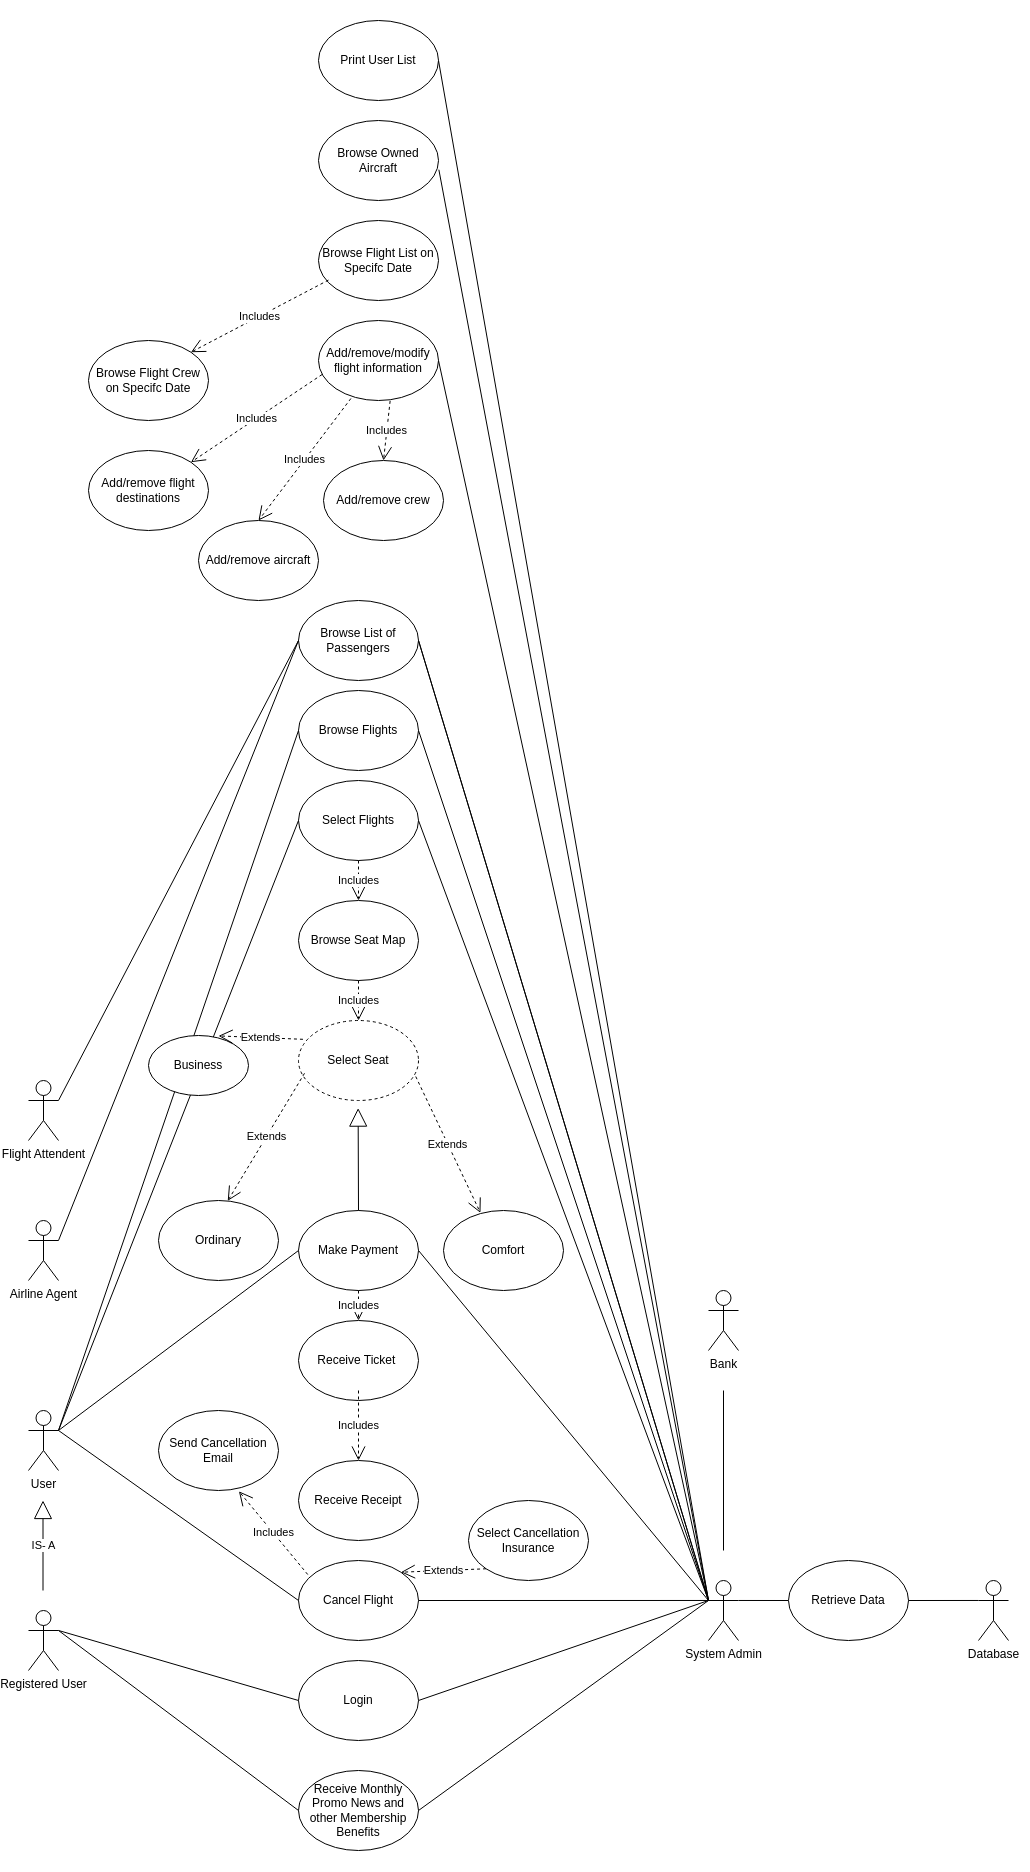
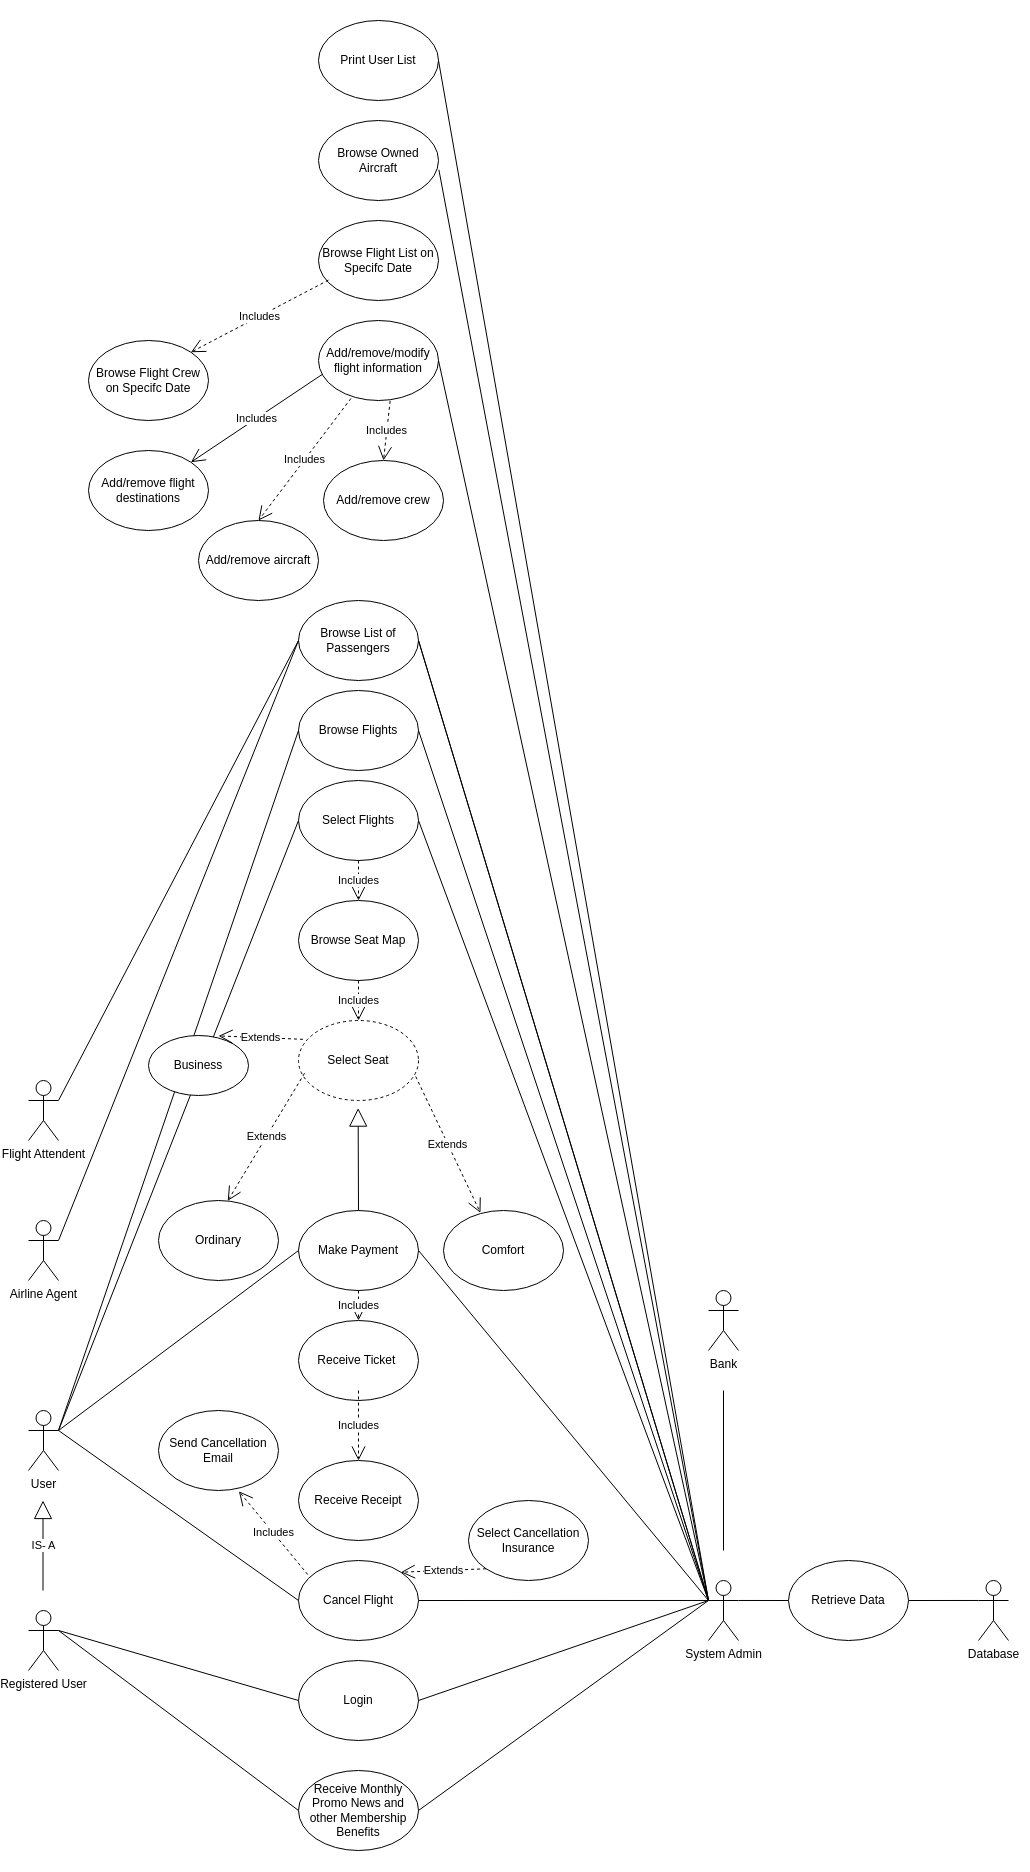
edge "Add/remove/modify flight information" -> "Add/remove flight destinations": style dashed -> solid
